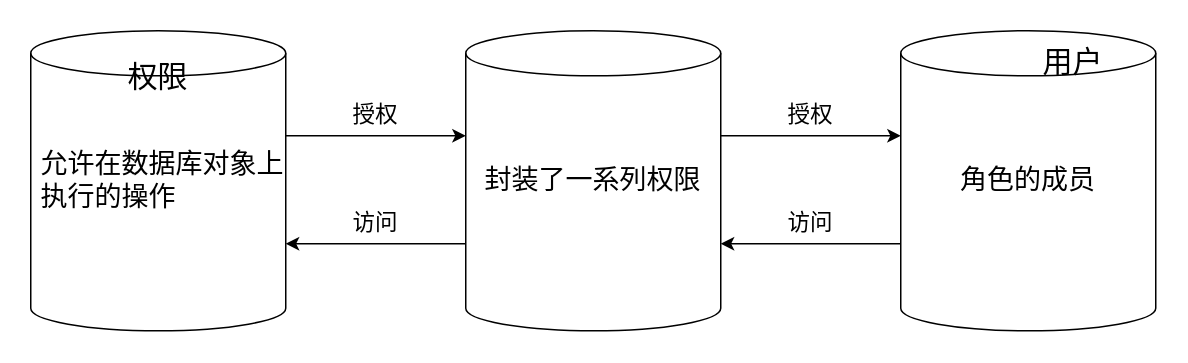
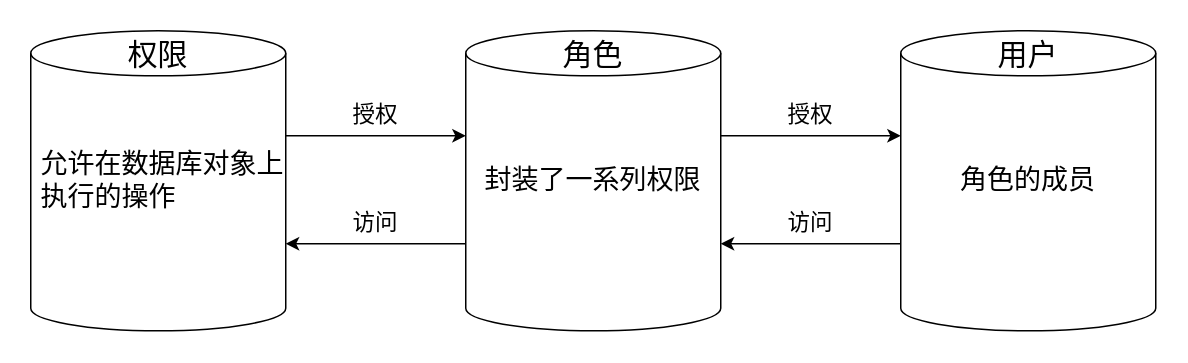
node "角色": added
node "用户": moved (1073, 61) -> (1028, 53)
node "权限": moved (158, 76) -> (158, 53)
